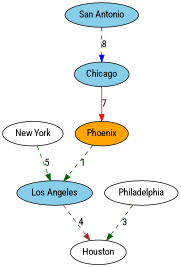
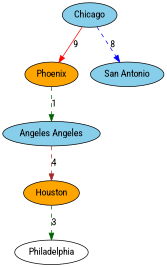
edge "San Antonio" -> "Chicago": reversed
edge "Chicago" -> "Phoenix": label "7" -> "9"
node "New York": removed
node "Los Angeles": label "Los Angeles" -> "Angeles Angeles"
edge "Philadelphia" -> "Houston": reversed
node "Houston": fillcolor white -> orange
